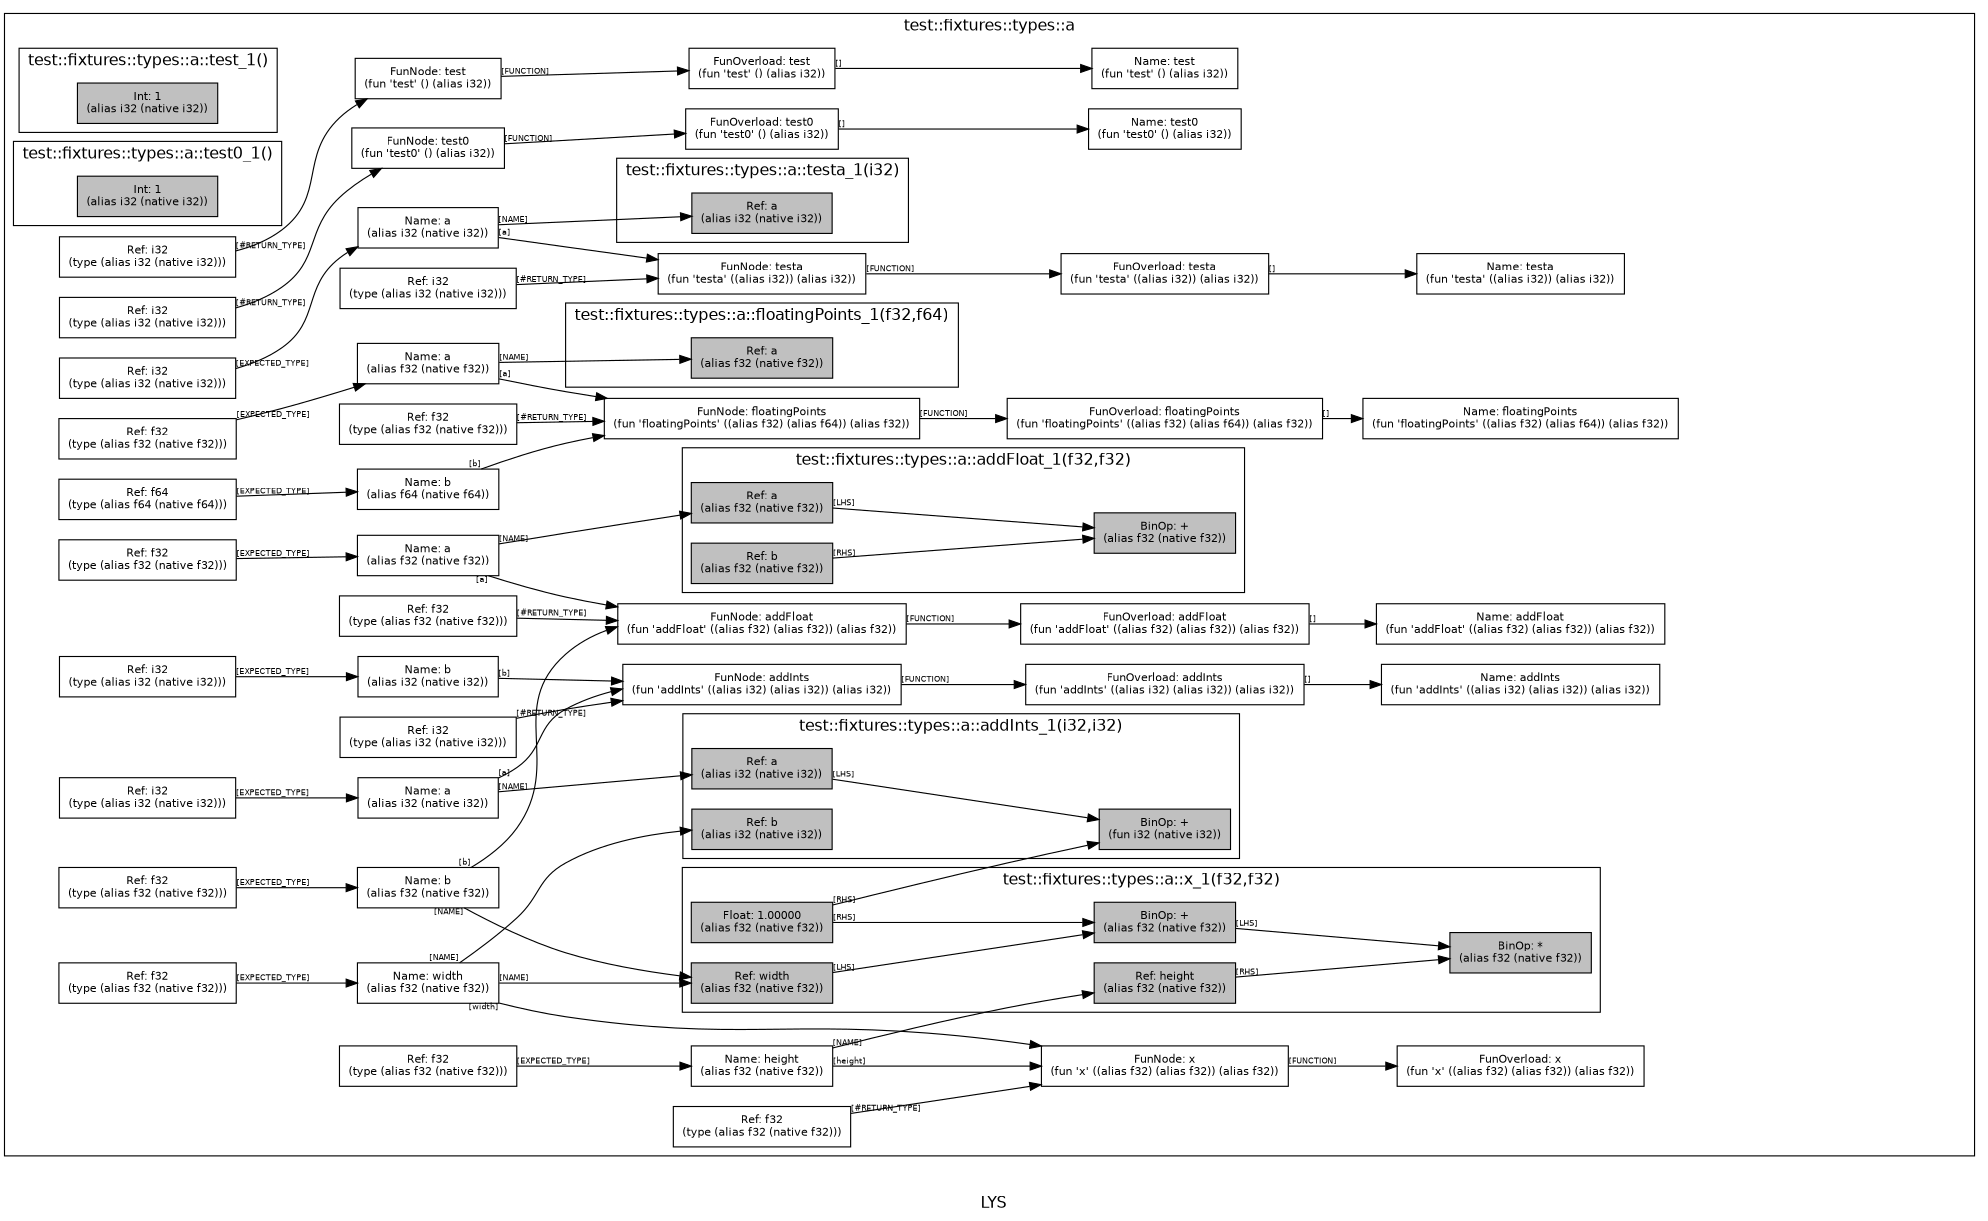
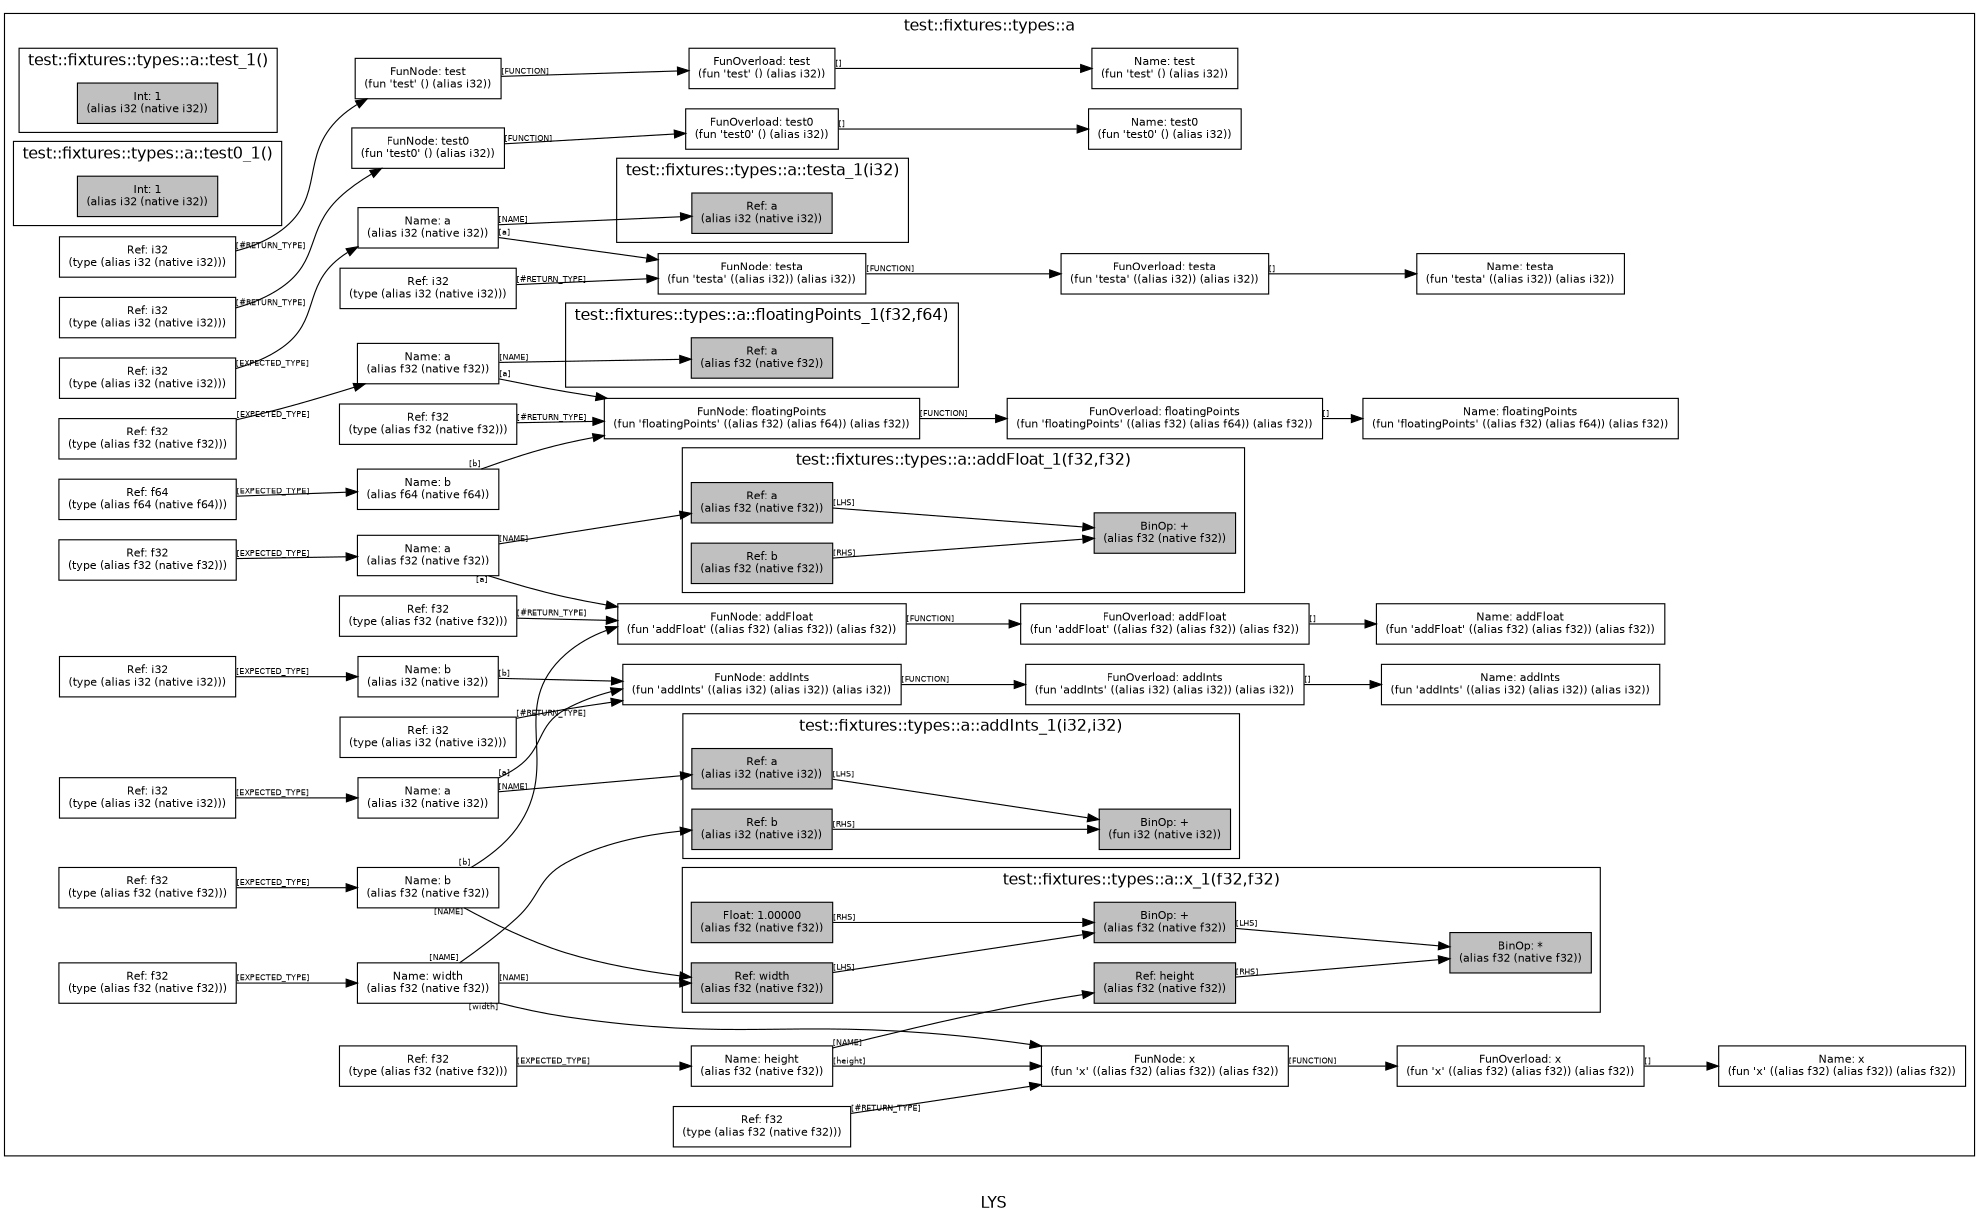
edge "Float: 1.00000 (alias f32 (native f32))" -> "BinOp: + (fun i32 (native i32))": now "Ref: b (alias i32 (native i32))" -> "BinOp: + (fun i32 (native i32))"
node "Name: x (fun 'x' ((alias f32) (alias f32)) (alias f32))": added
